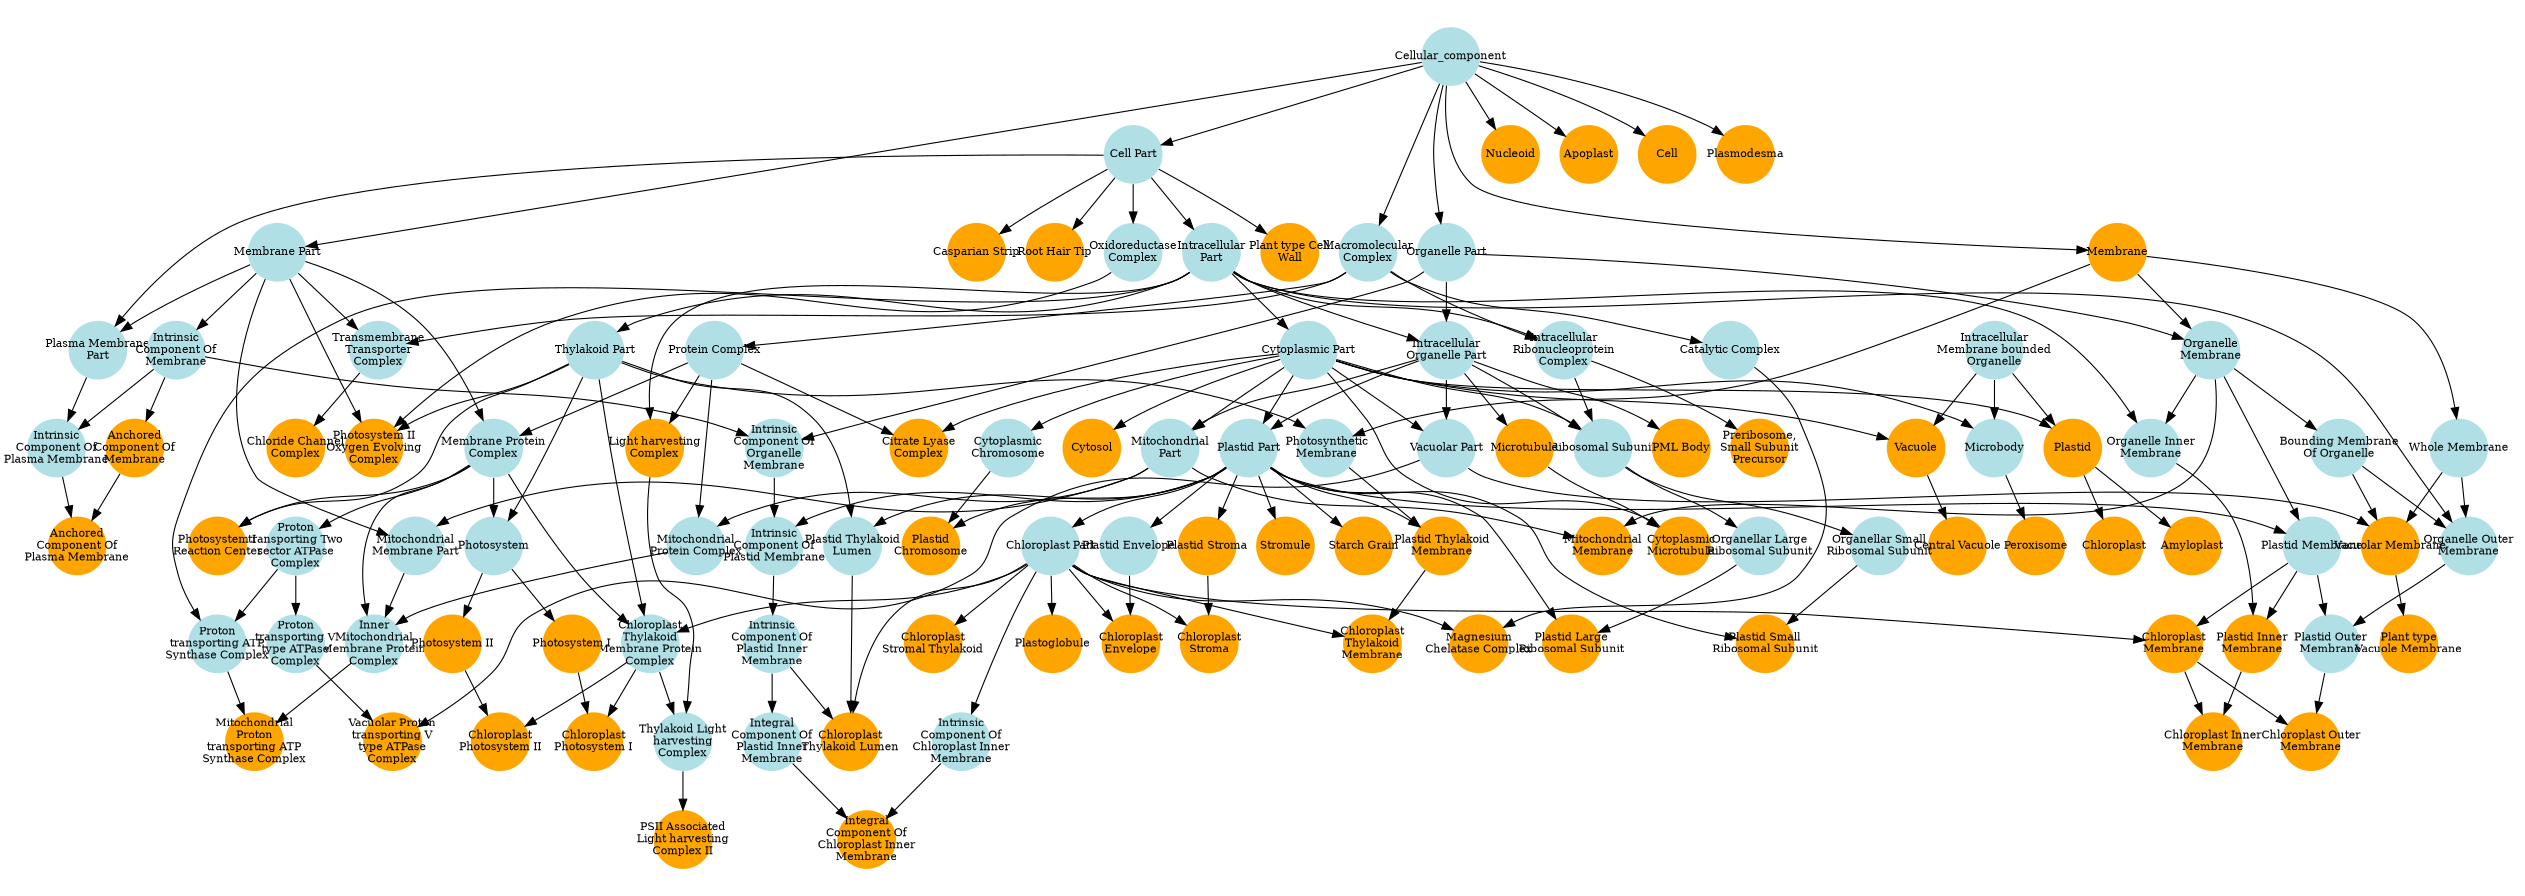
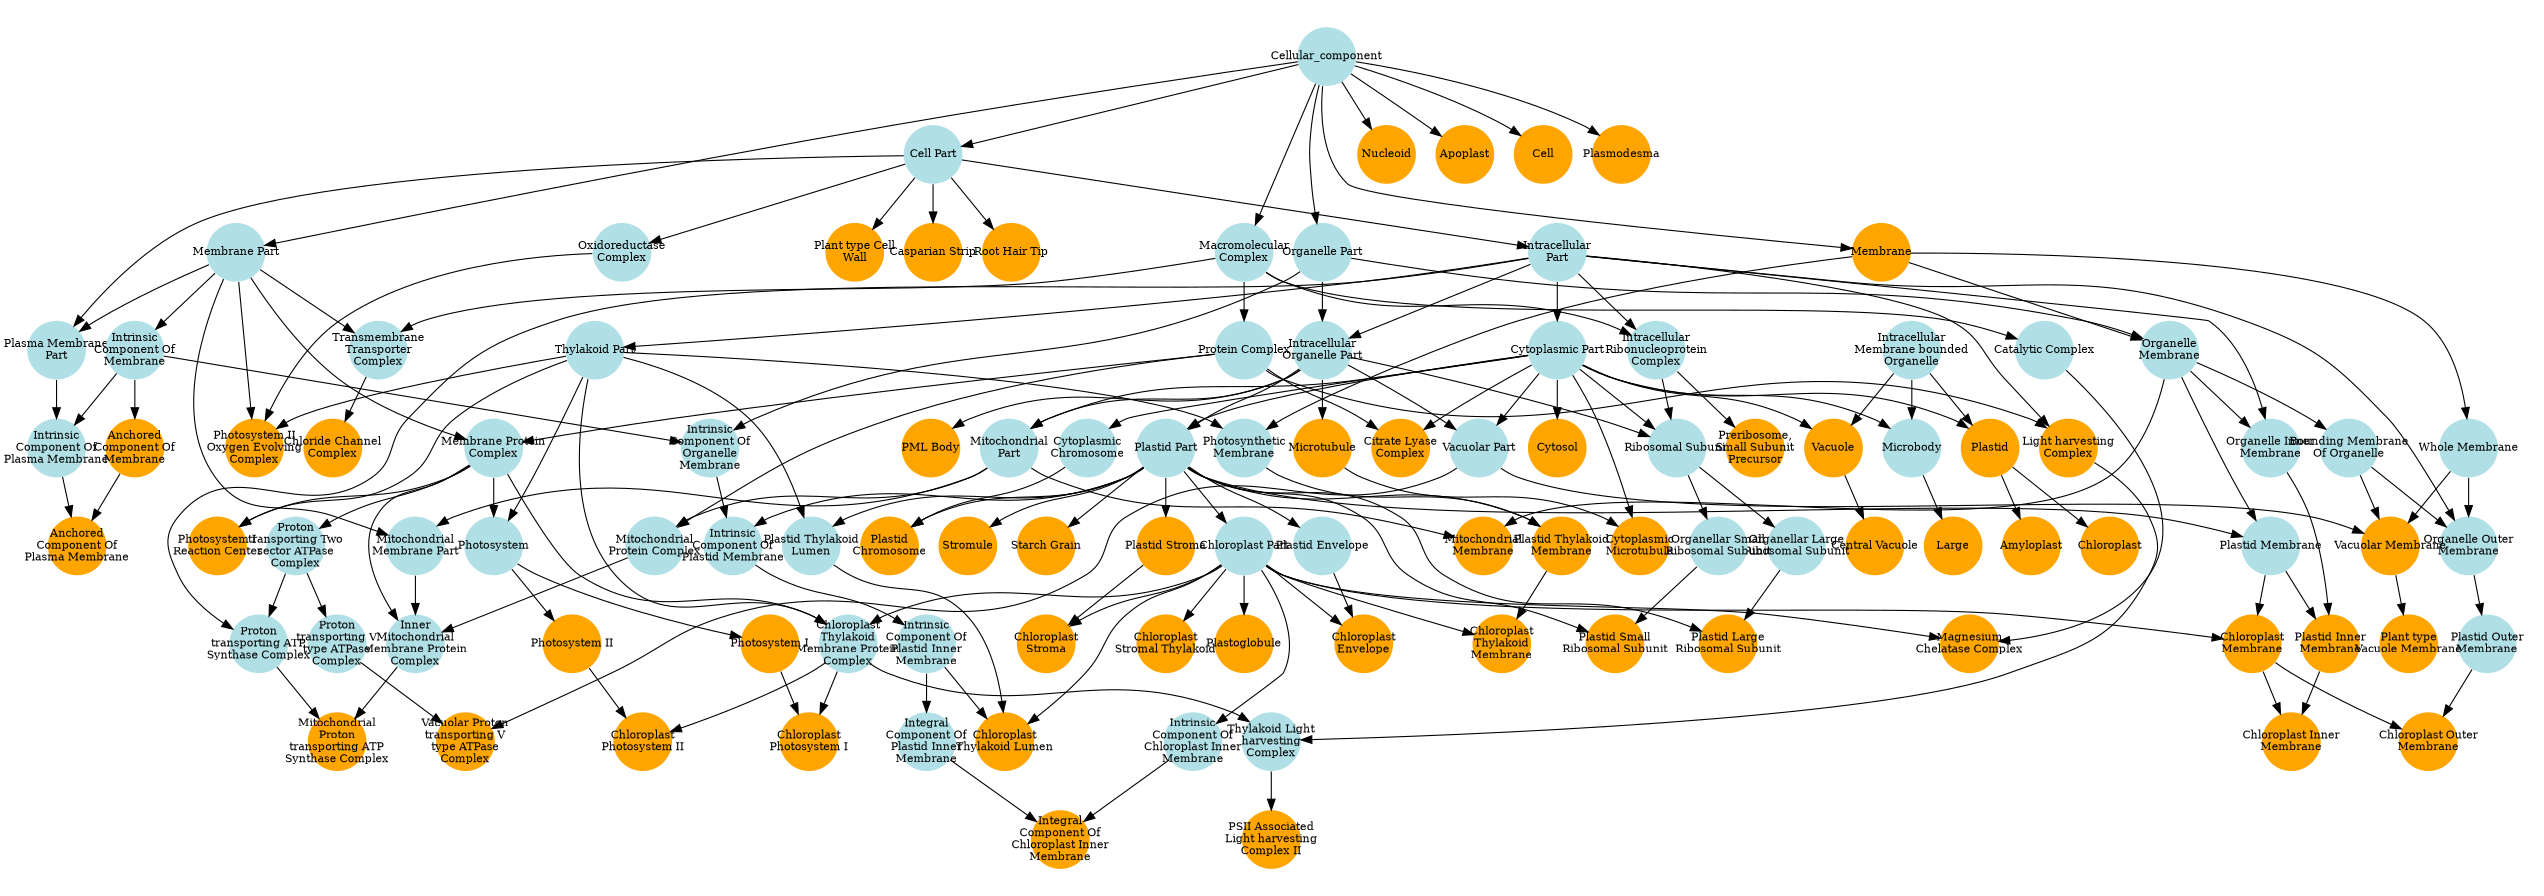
node "Peroxisome": label "Peroxisome" -> "Large"
edge "Plastid Membrane" -> "Plastid Outer Membrane": removed
